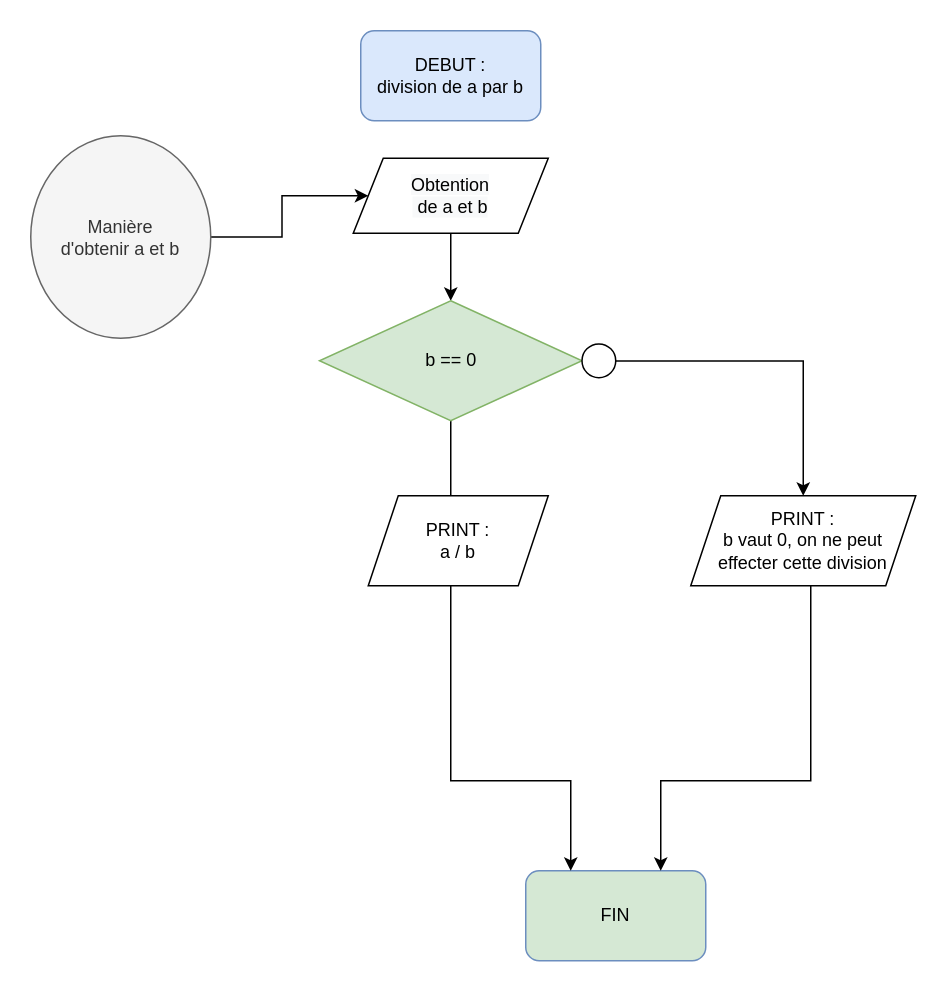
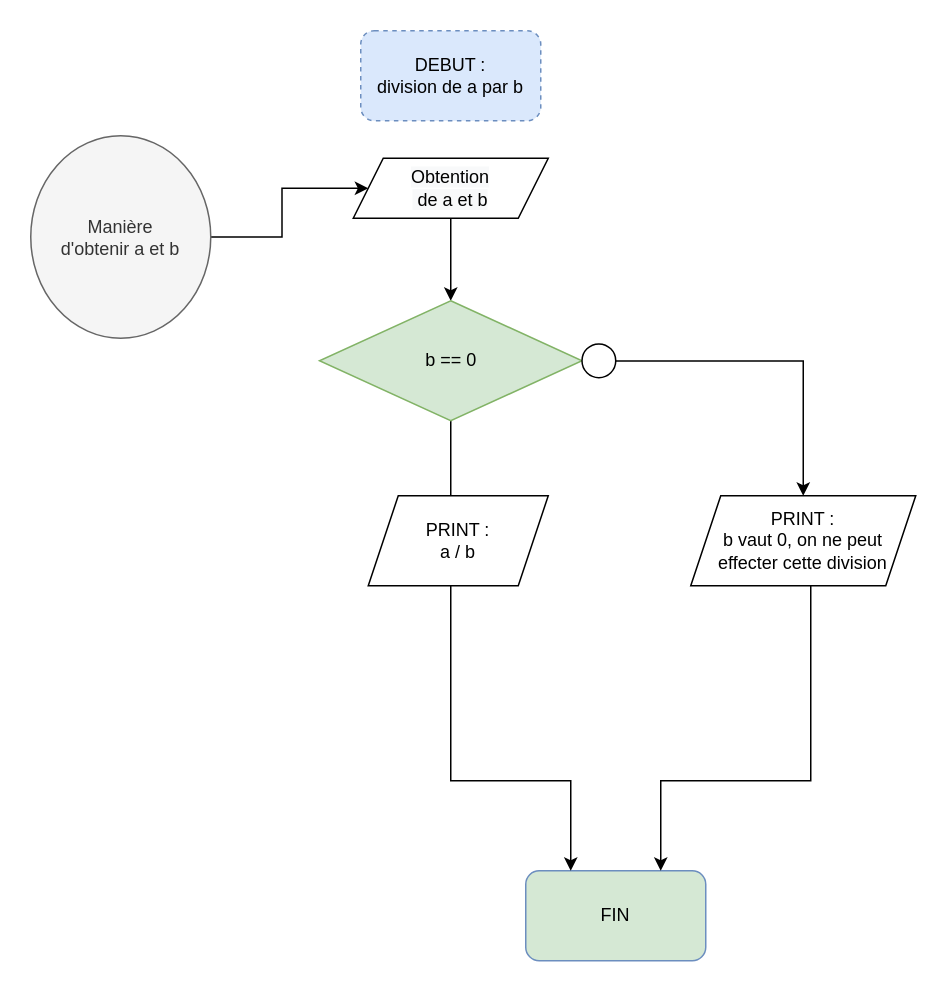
node "DEBUT : division de a par b": style solid -> dashed
node "Obtention de a et b": size 195x75 -> 195x60
